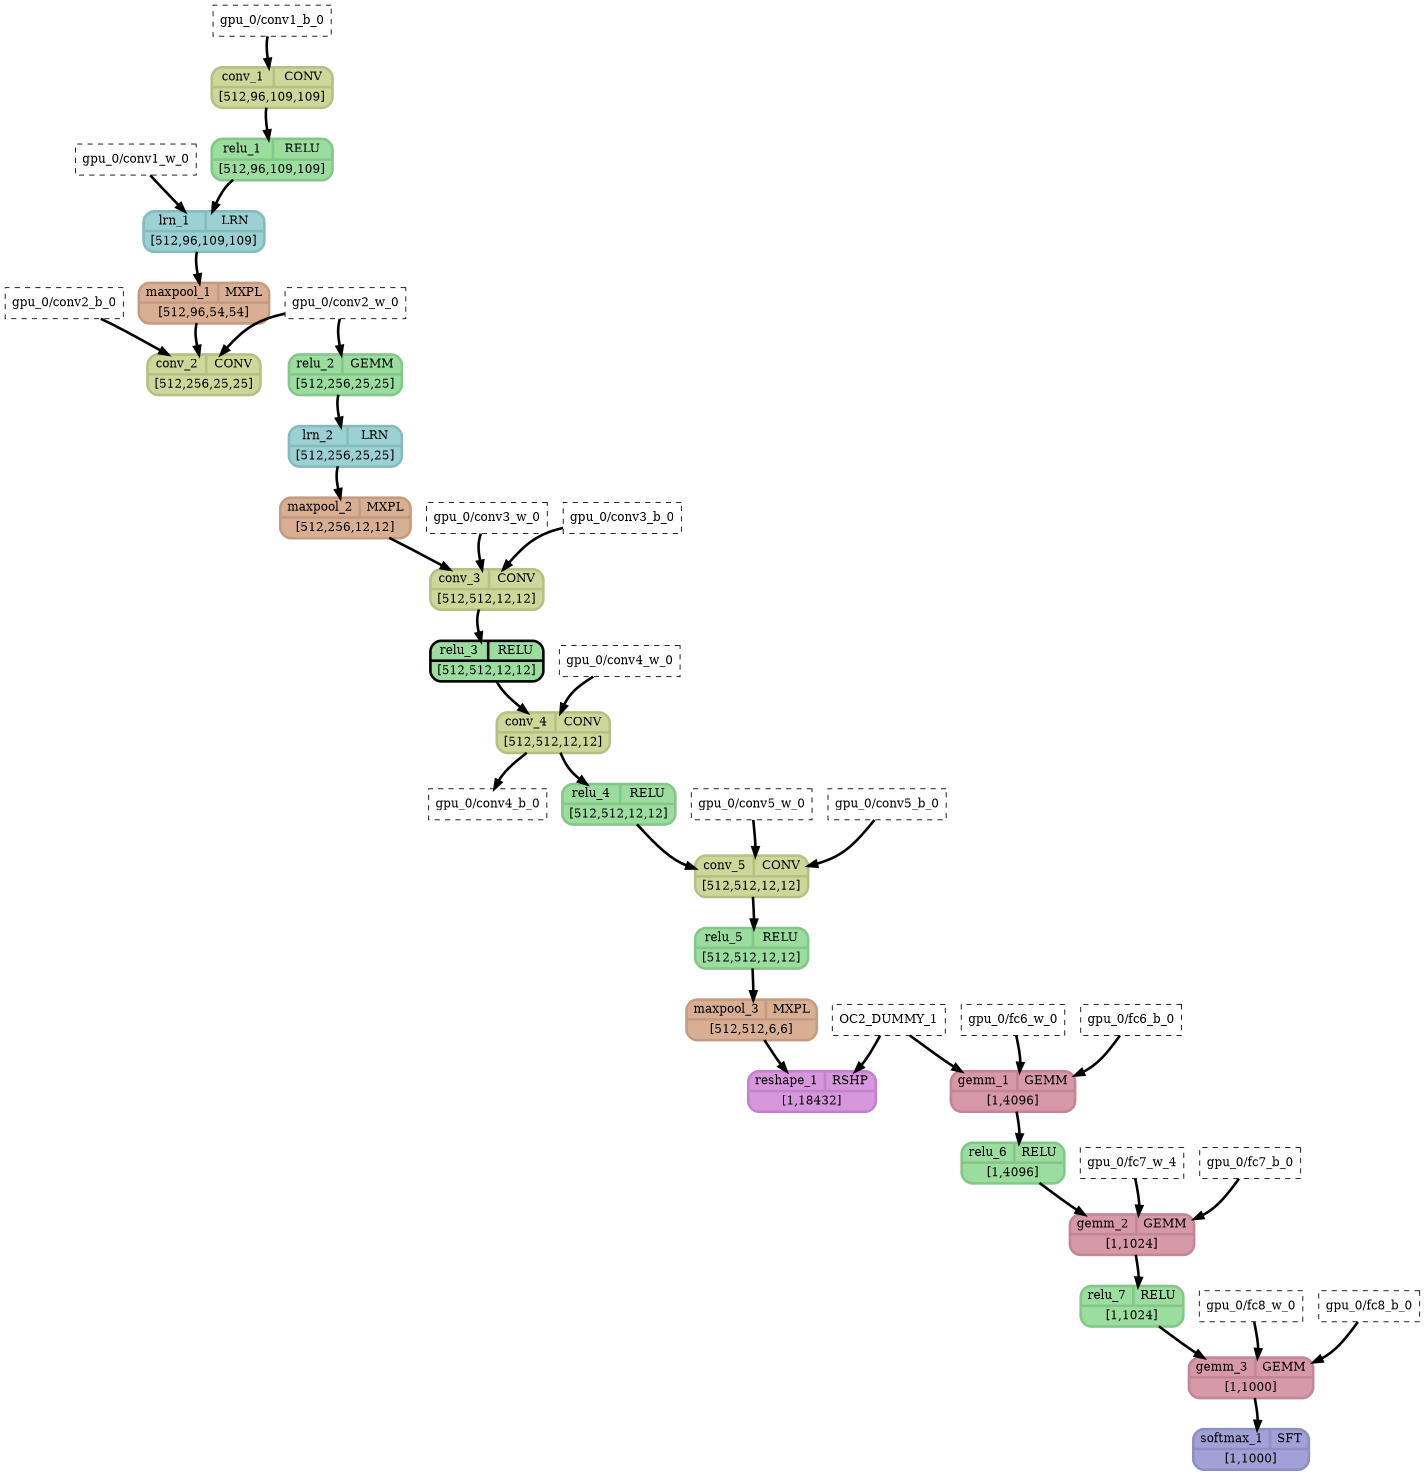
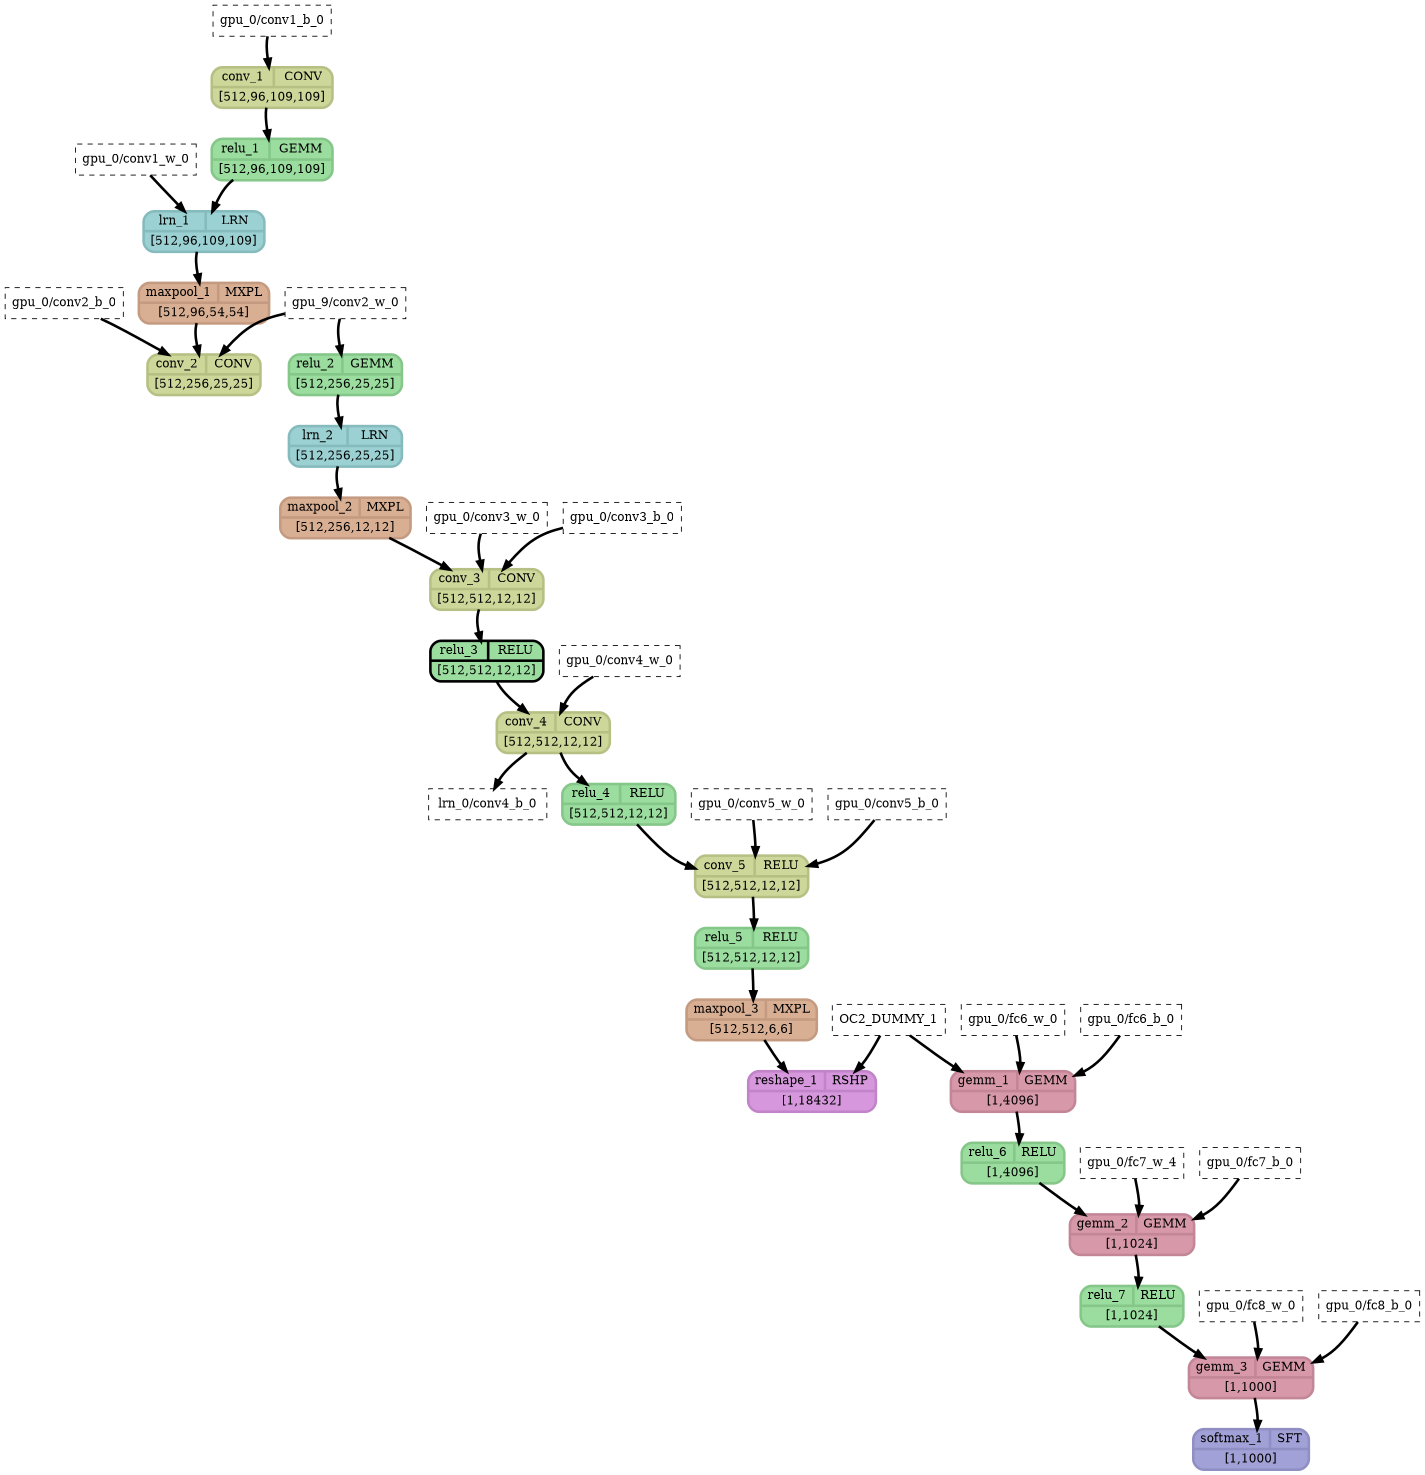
node "relu_1": text "RELU" -> "GEMM"
node "gpu_0/conv2_w_0": label "gpu_0/conv2_w_0" -> "gpu_9/conv2_w_0"
node "gpu_0/conv4_b_0": label "gpu_0/conv4_b_0" -> "lrn_0/conv4_b_0"
node "conv_5": text "CONV" -> "RELU"
